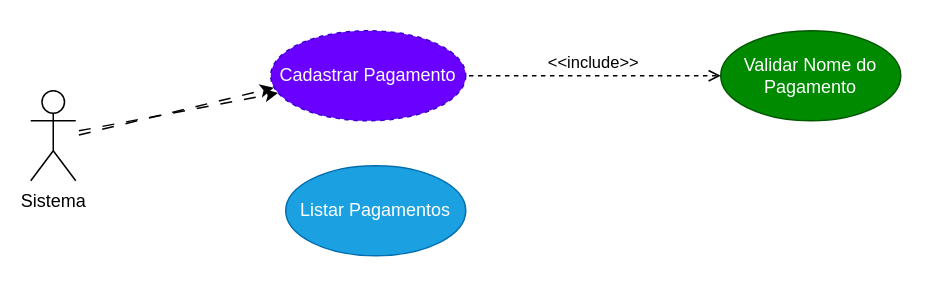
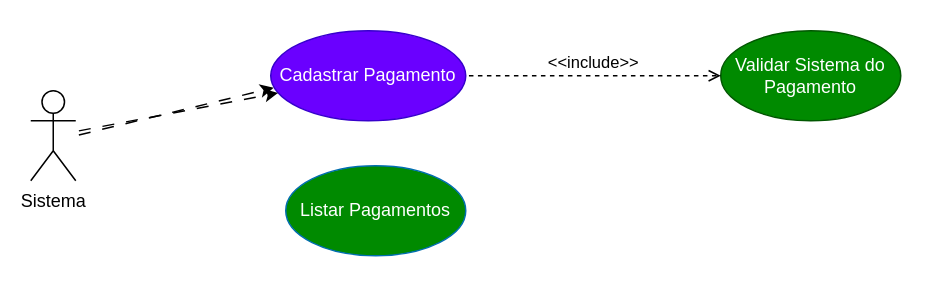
node "Cadastrar Pagamento": style dashed -> solid
node "Validar Nome do Pagamento": label "Validar Nome do Pagamento" -> "Validar Sistema do Pagamento"
node "Listar Pagamentos": fillcolor #1ba1e2 -> #008a00
